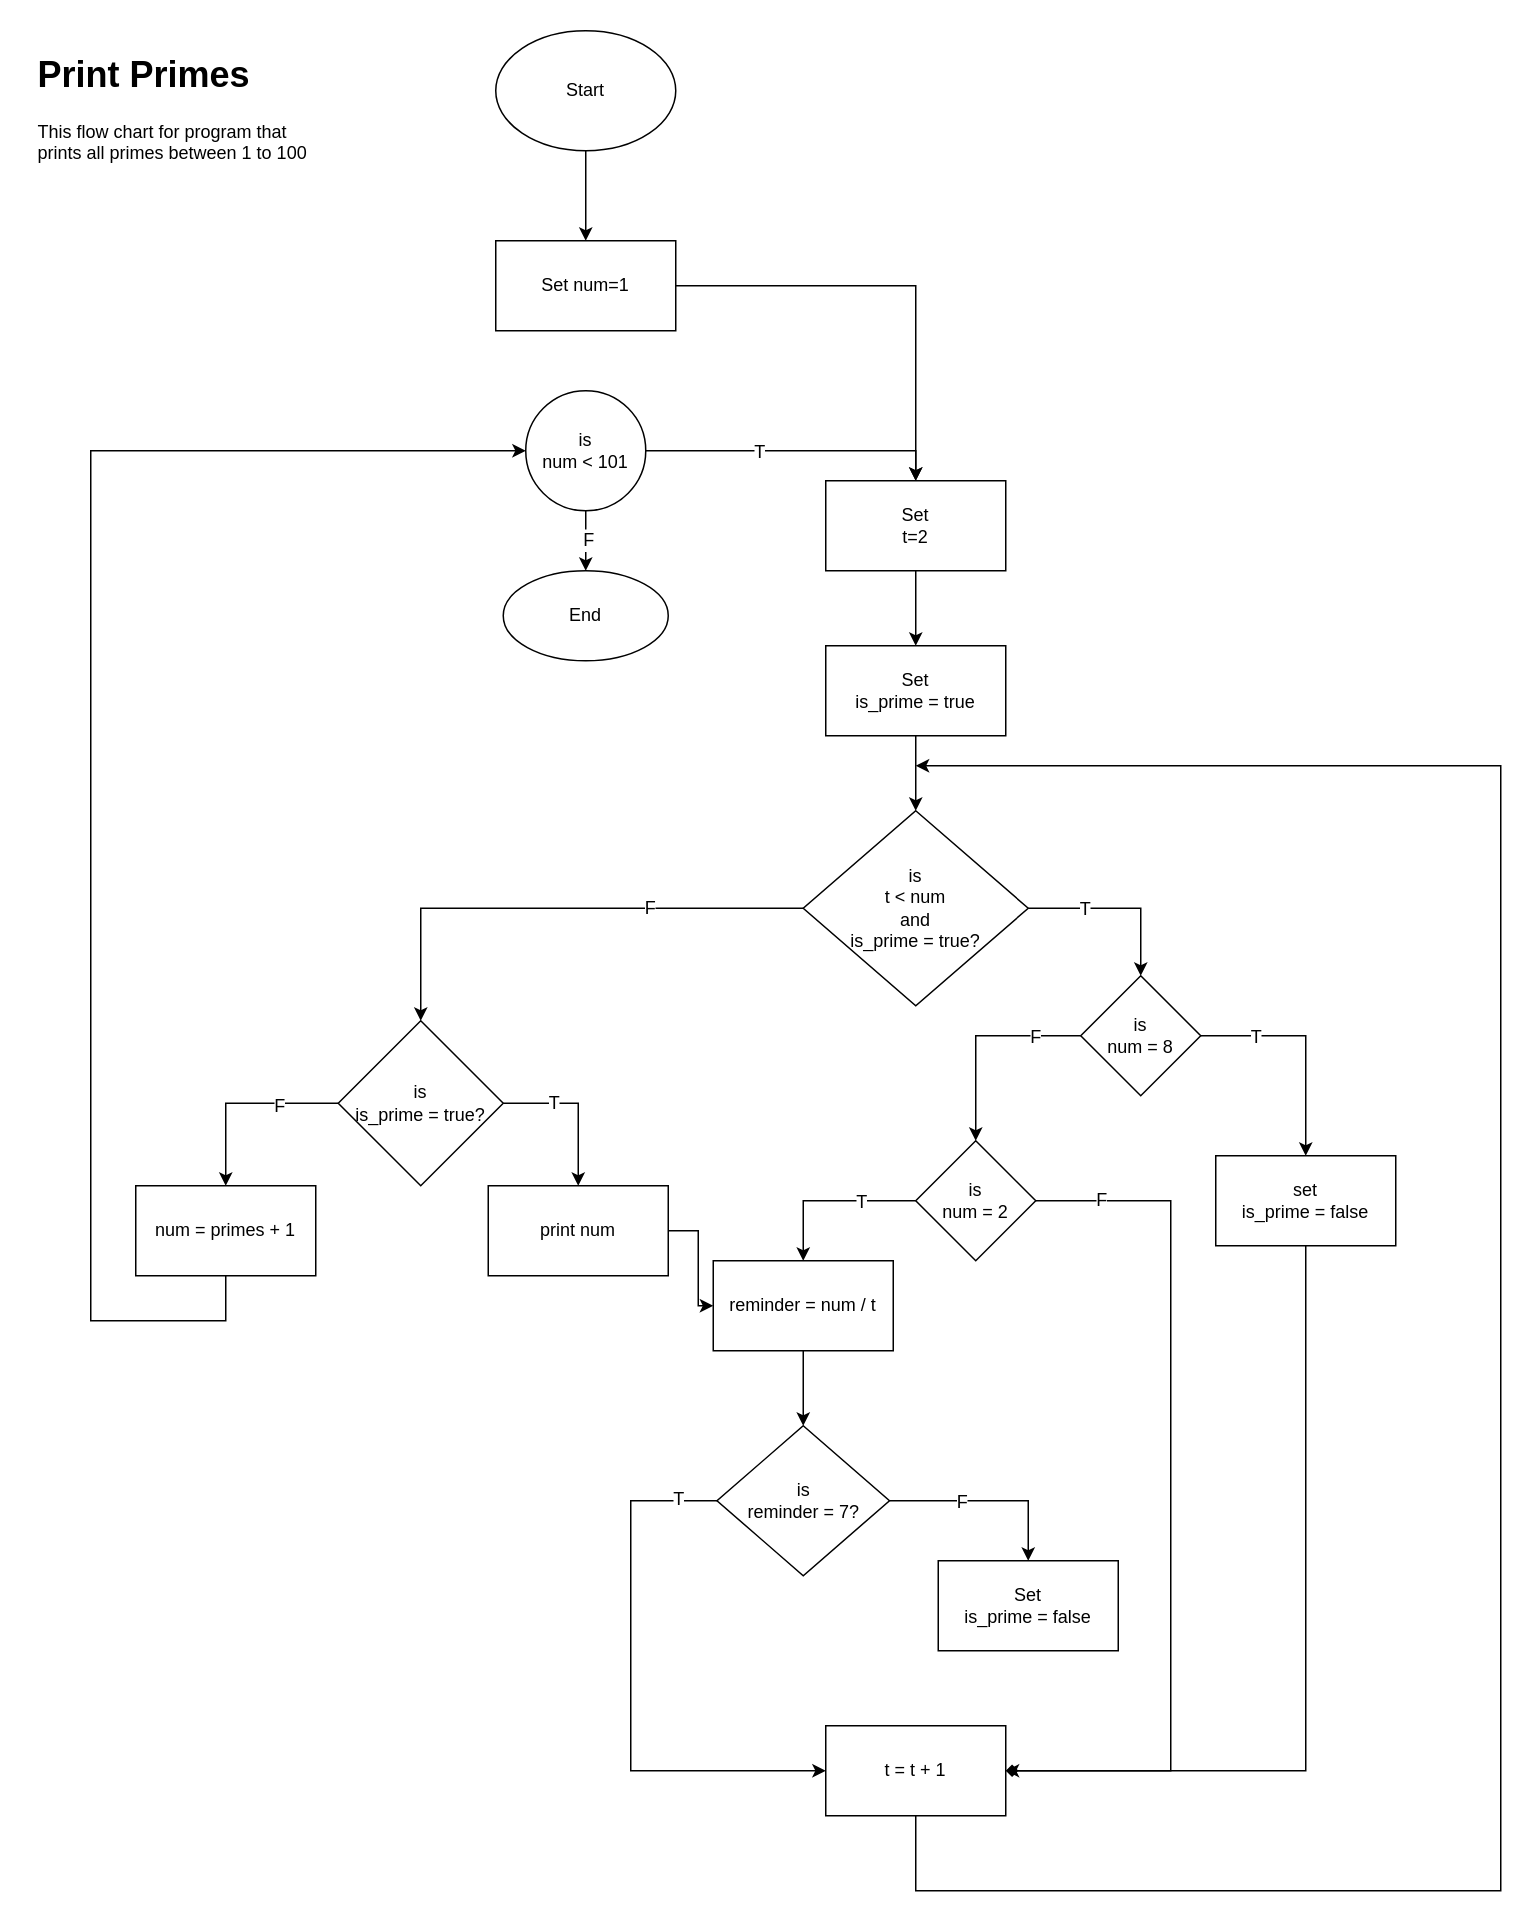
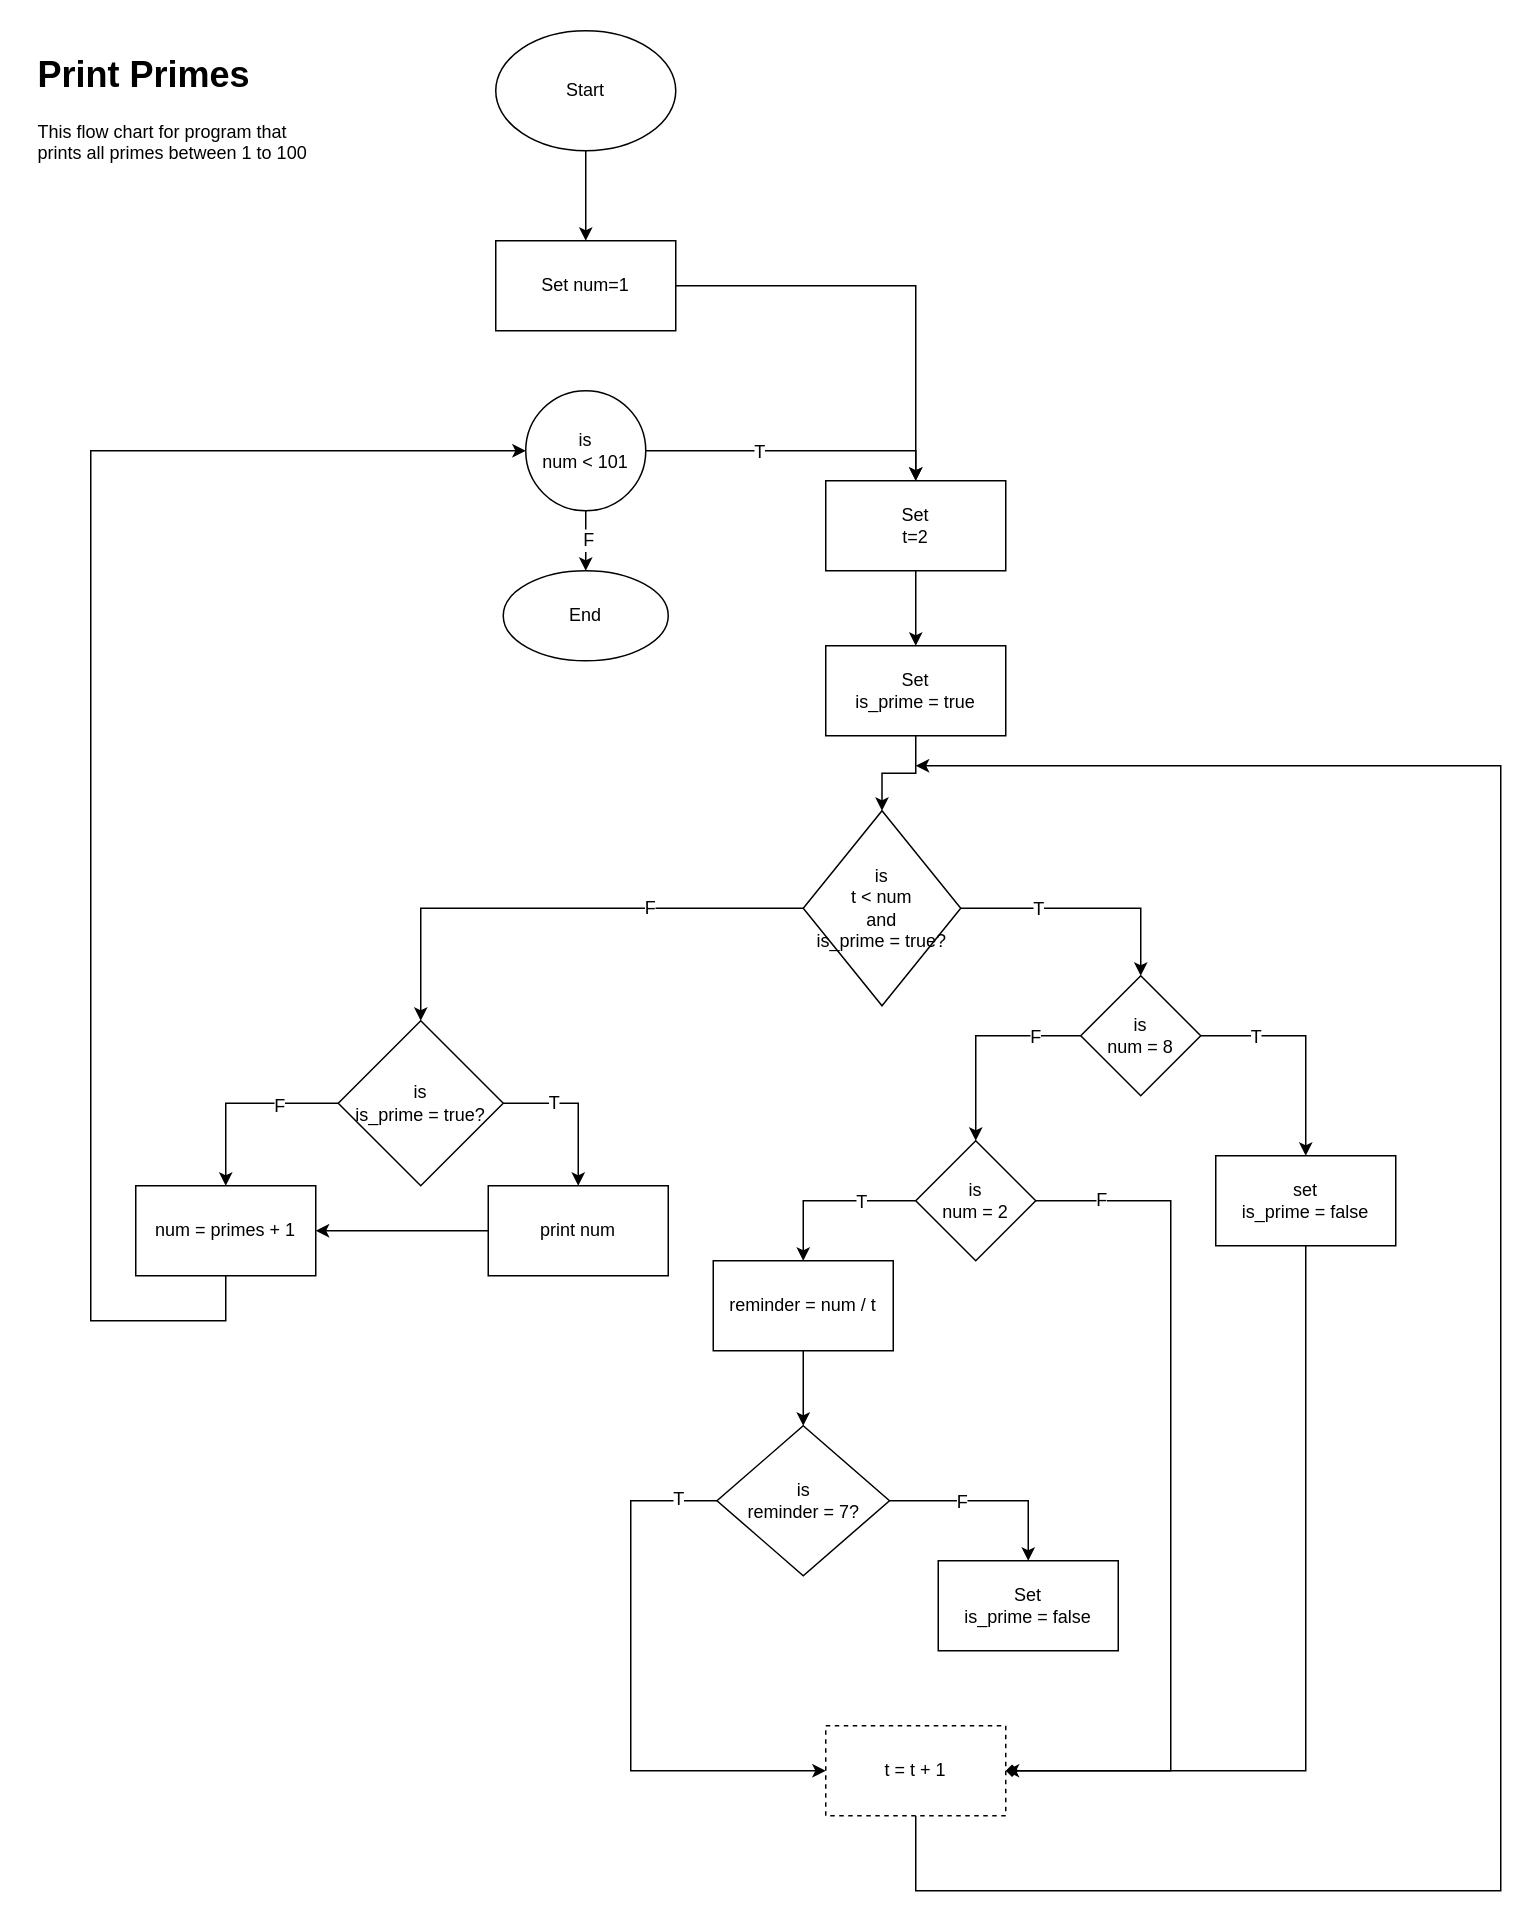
node "is t < num and is_prime = true?": size 225x195 -> 158x195
edge "print num" -> "reminder = num / t": now "print num" -> "num = primes + 1"
node "t = t + 1": style solid -> dashed
